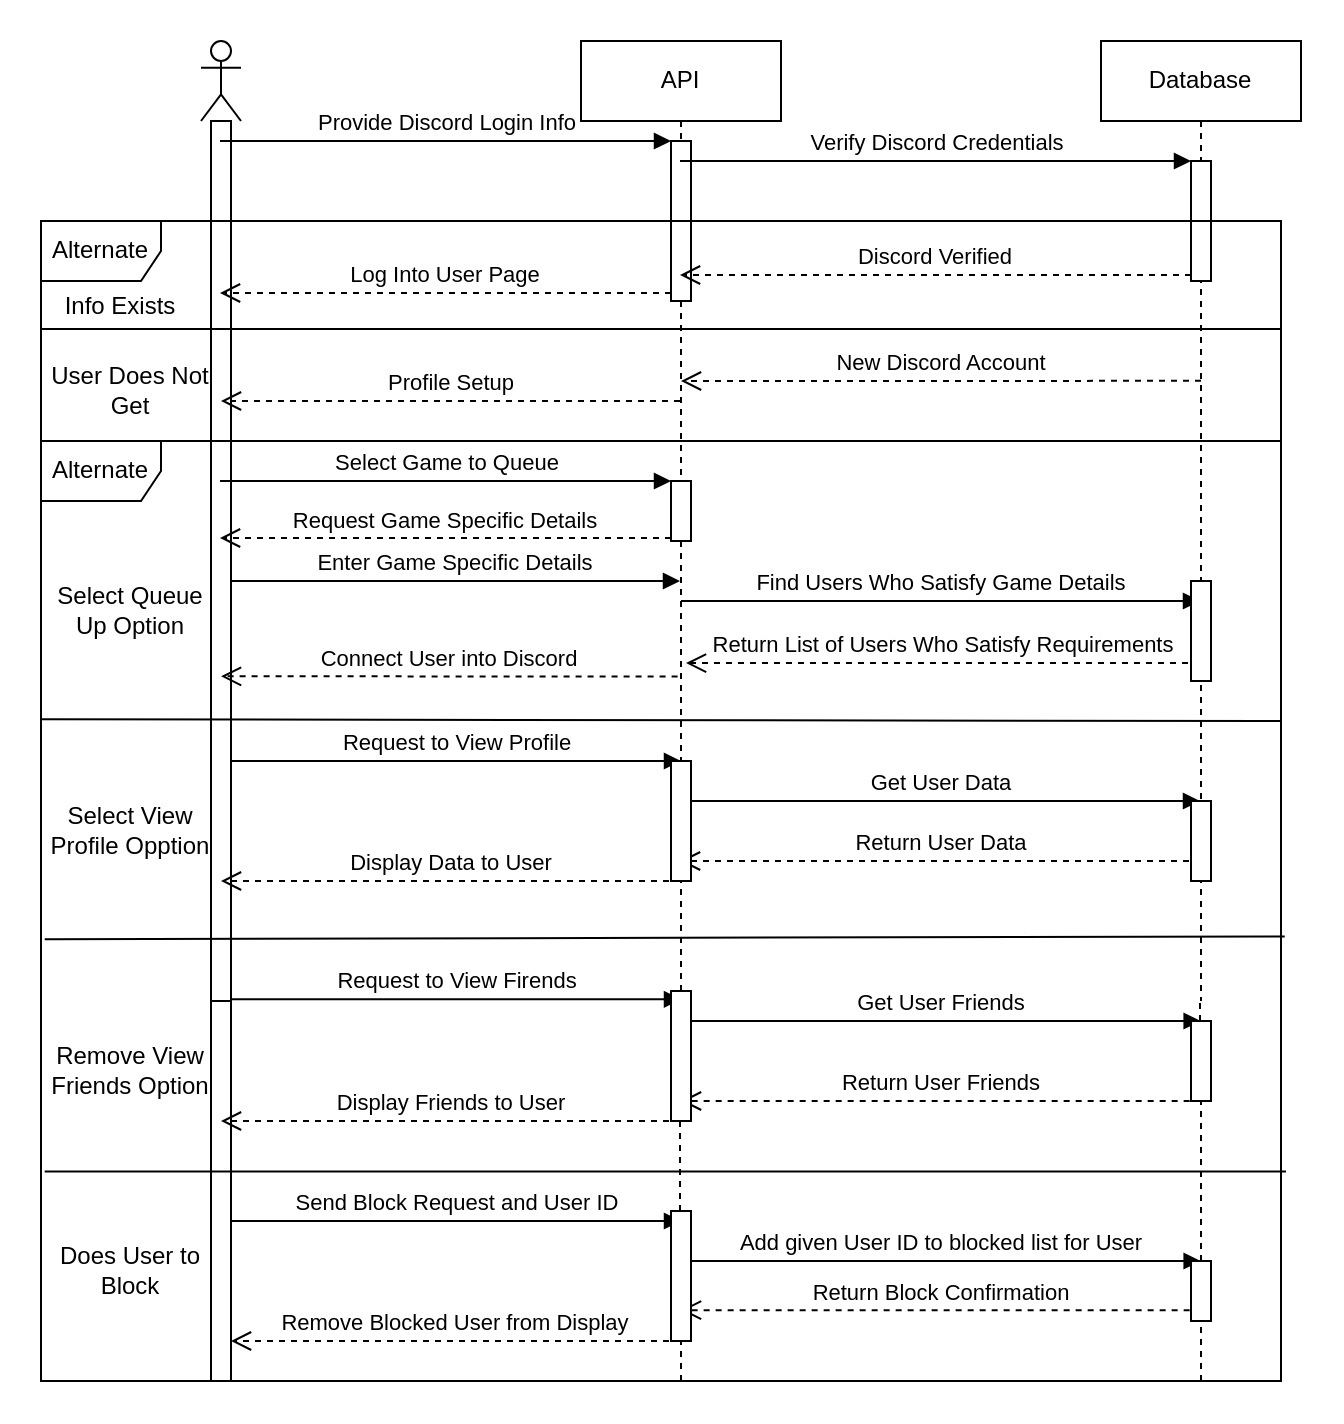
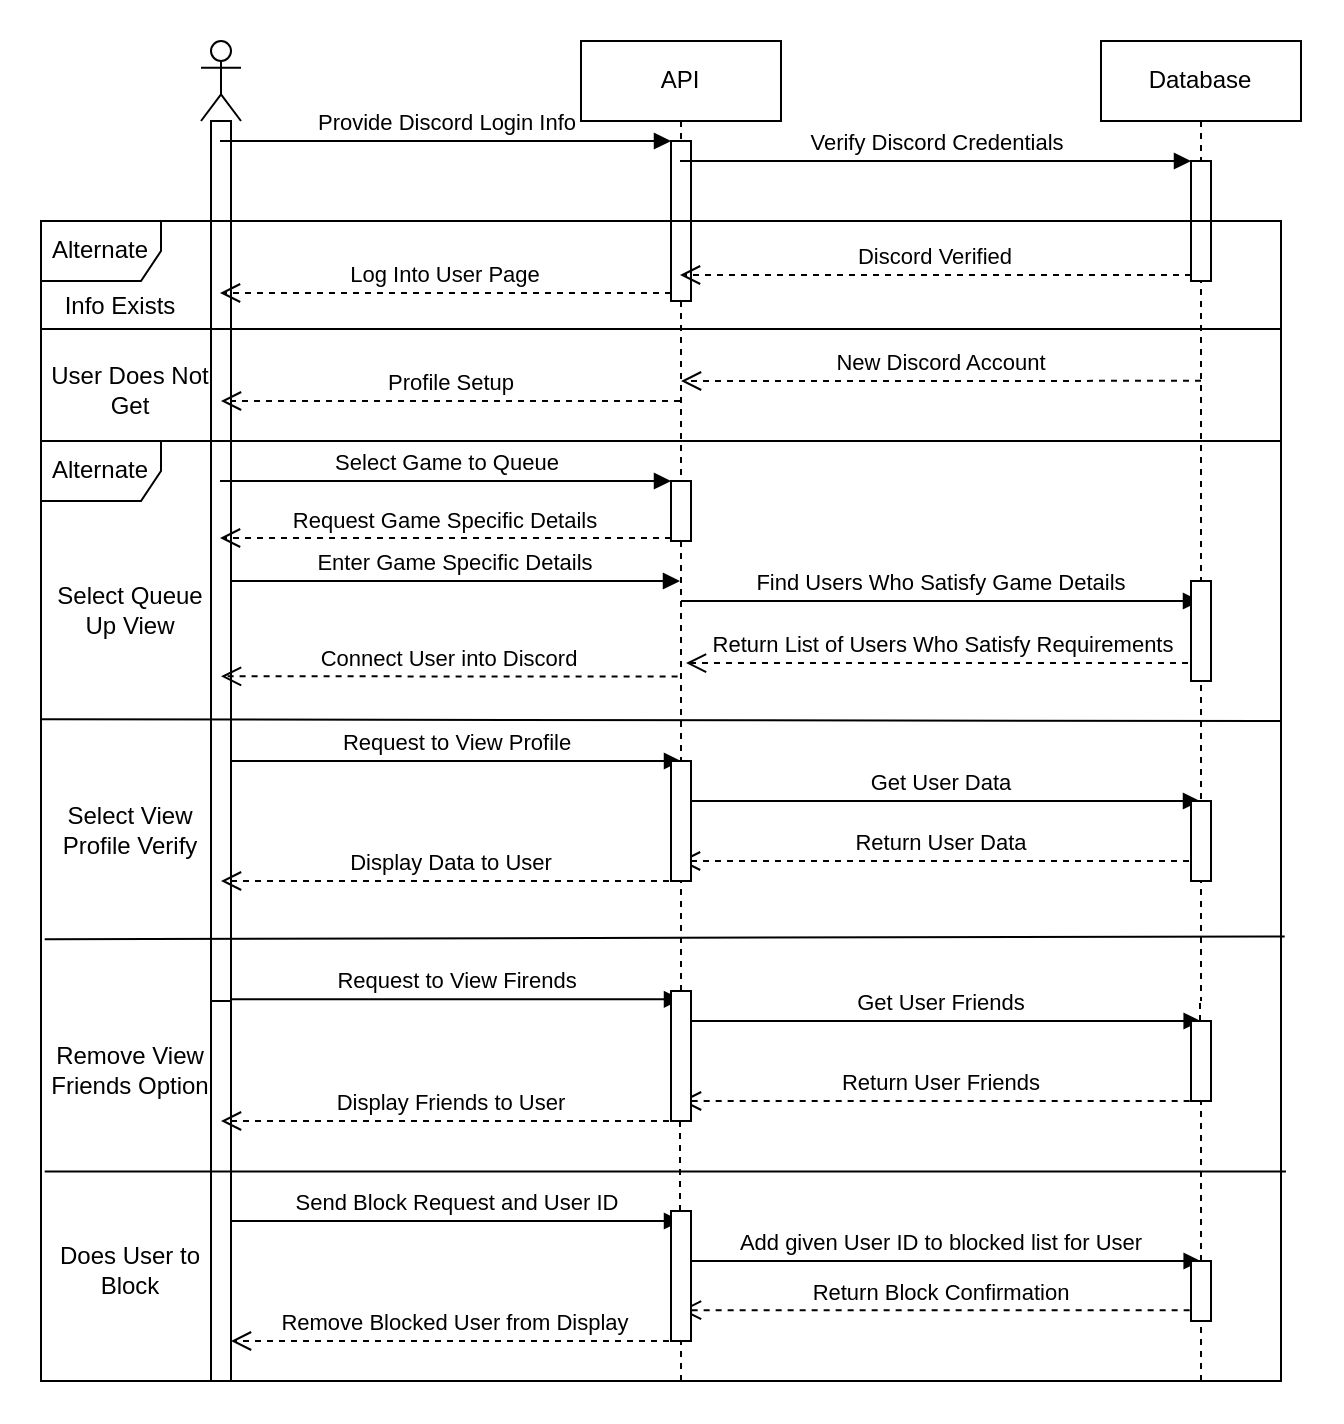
node "Select Queue Up Option": label "Select Queue Up Option" -> "Select Queue Up View"
node "Select View Profile Opption": label "Select View Profile Opption" -> "Select View Profile Verify"
